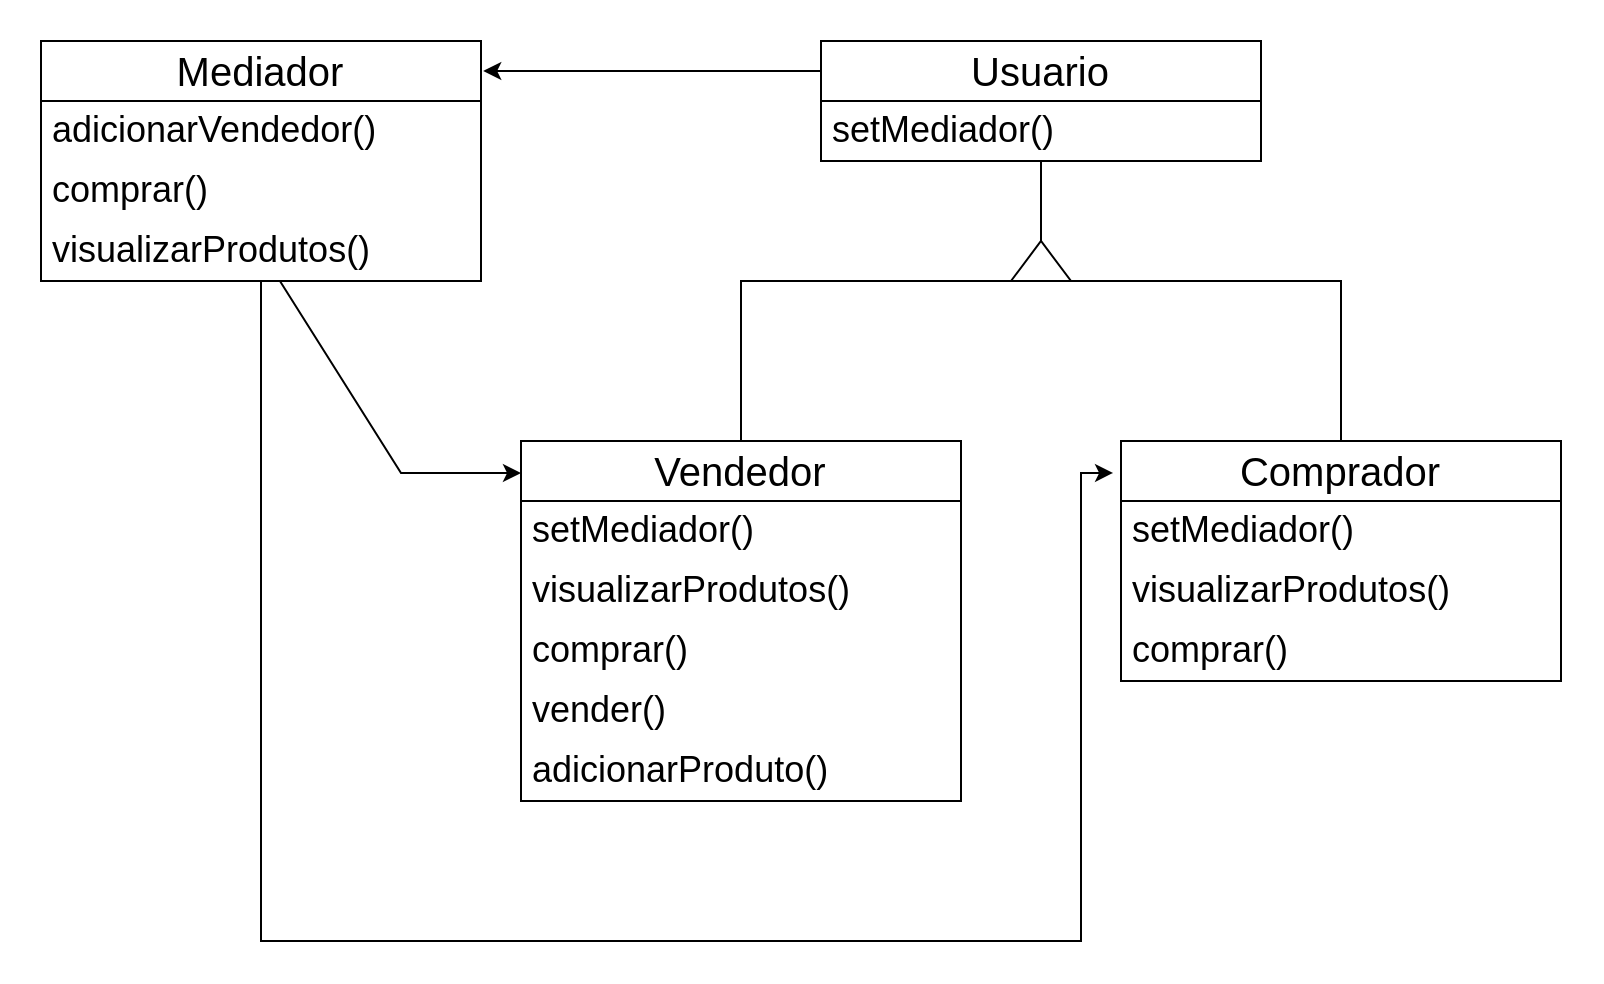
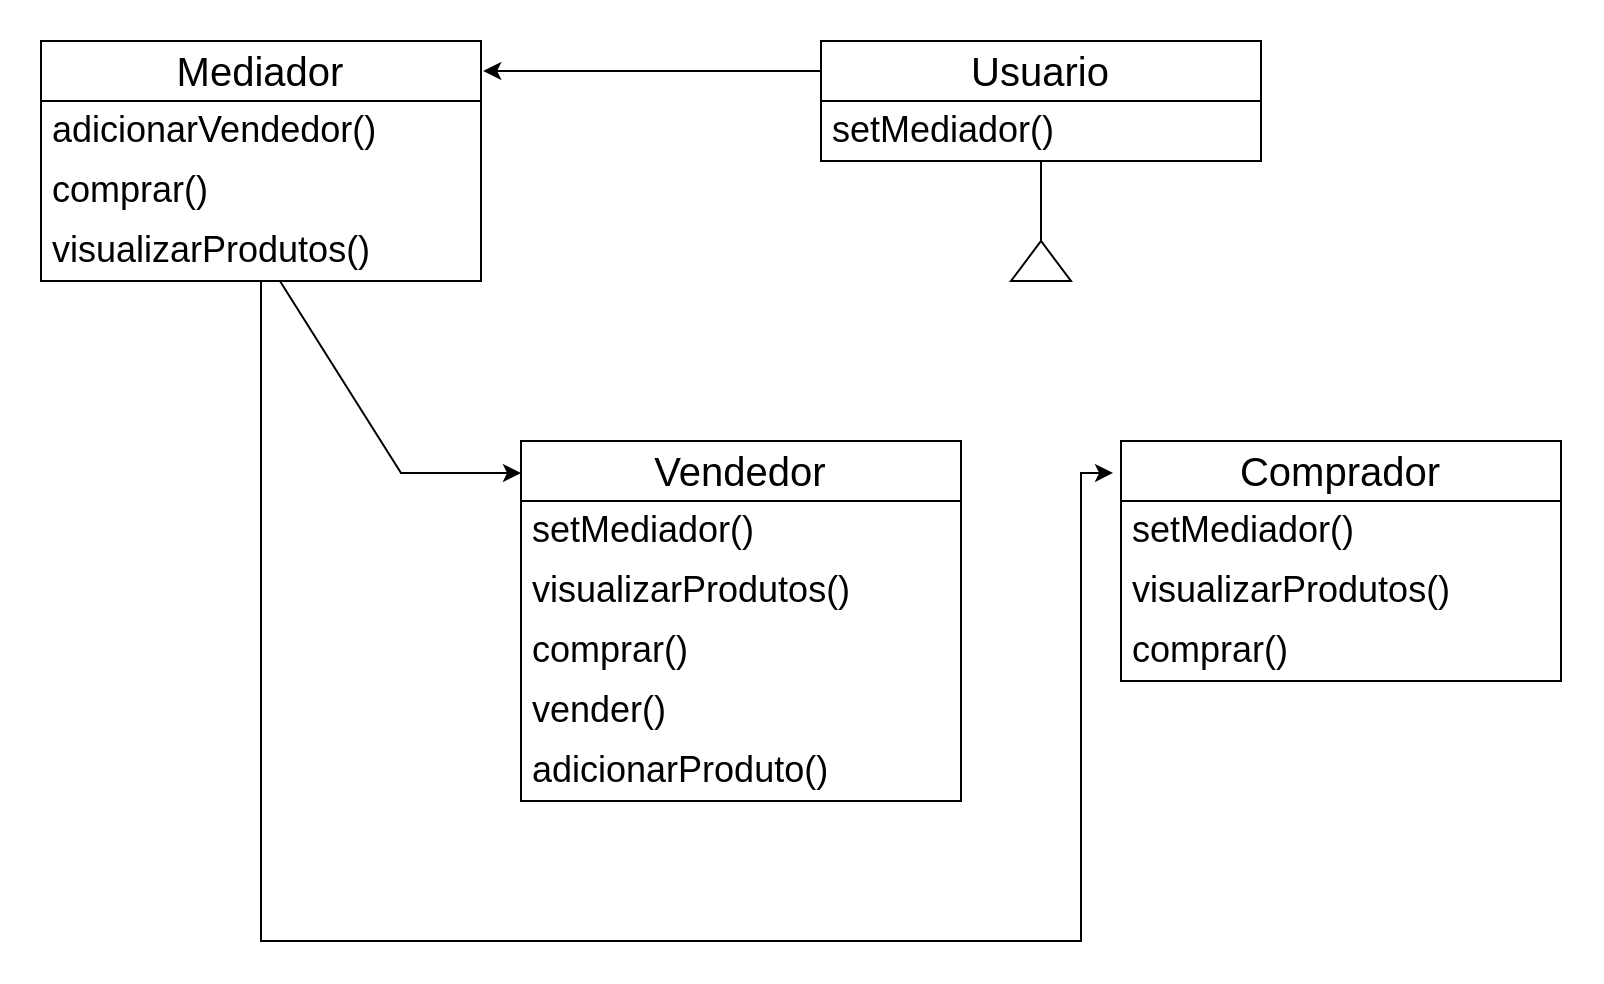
edge "Comprador" -- "Vendedor": removed
